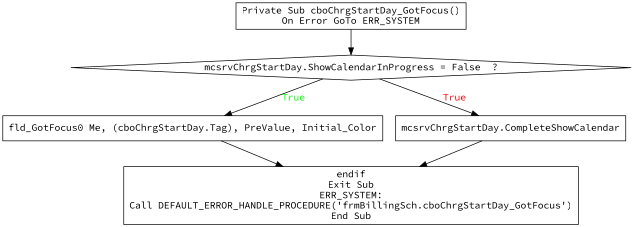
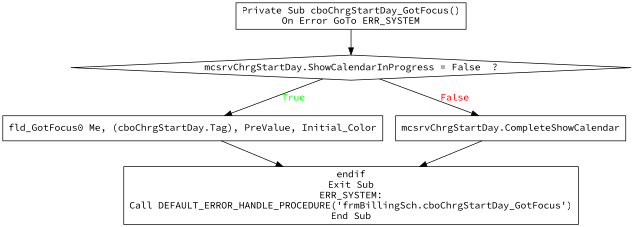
edge "mcsrvChrgStartDay.ShowCalendarInProgress = False  ?" -> "mcsrvChrgStartDay.CompleteShowCalendar": label "True" -> "False"
